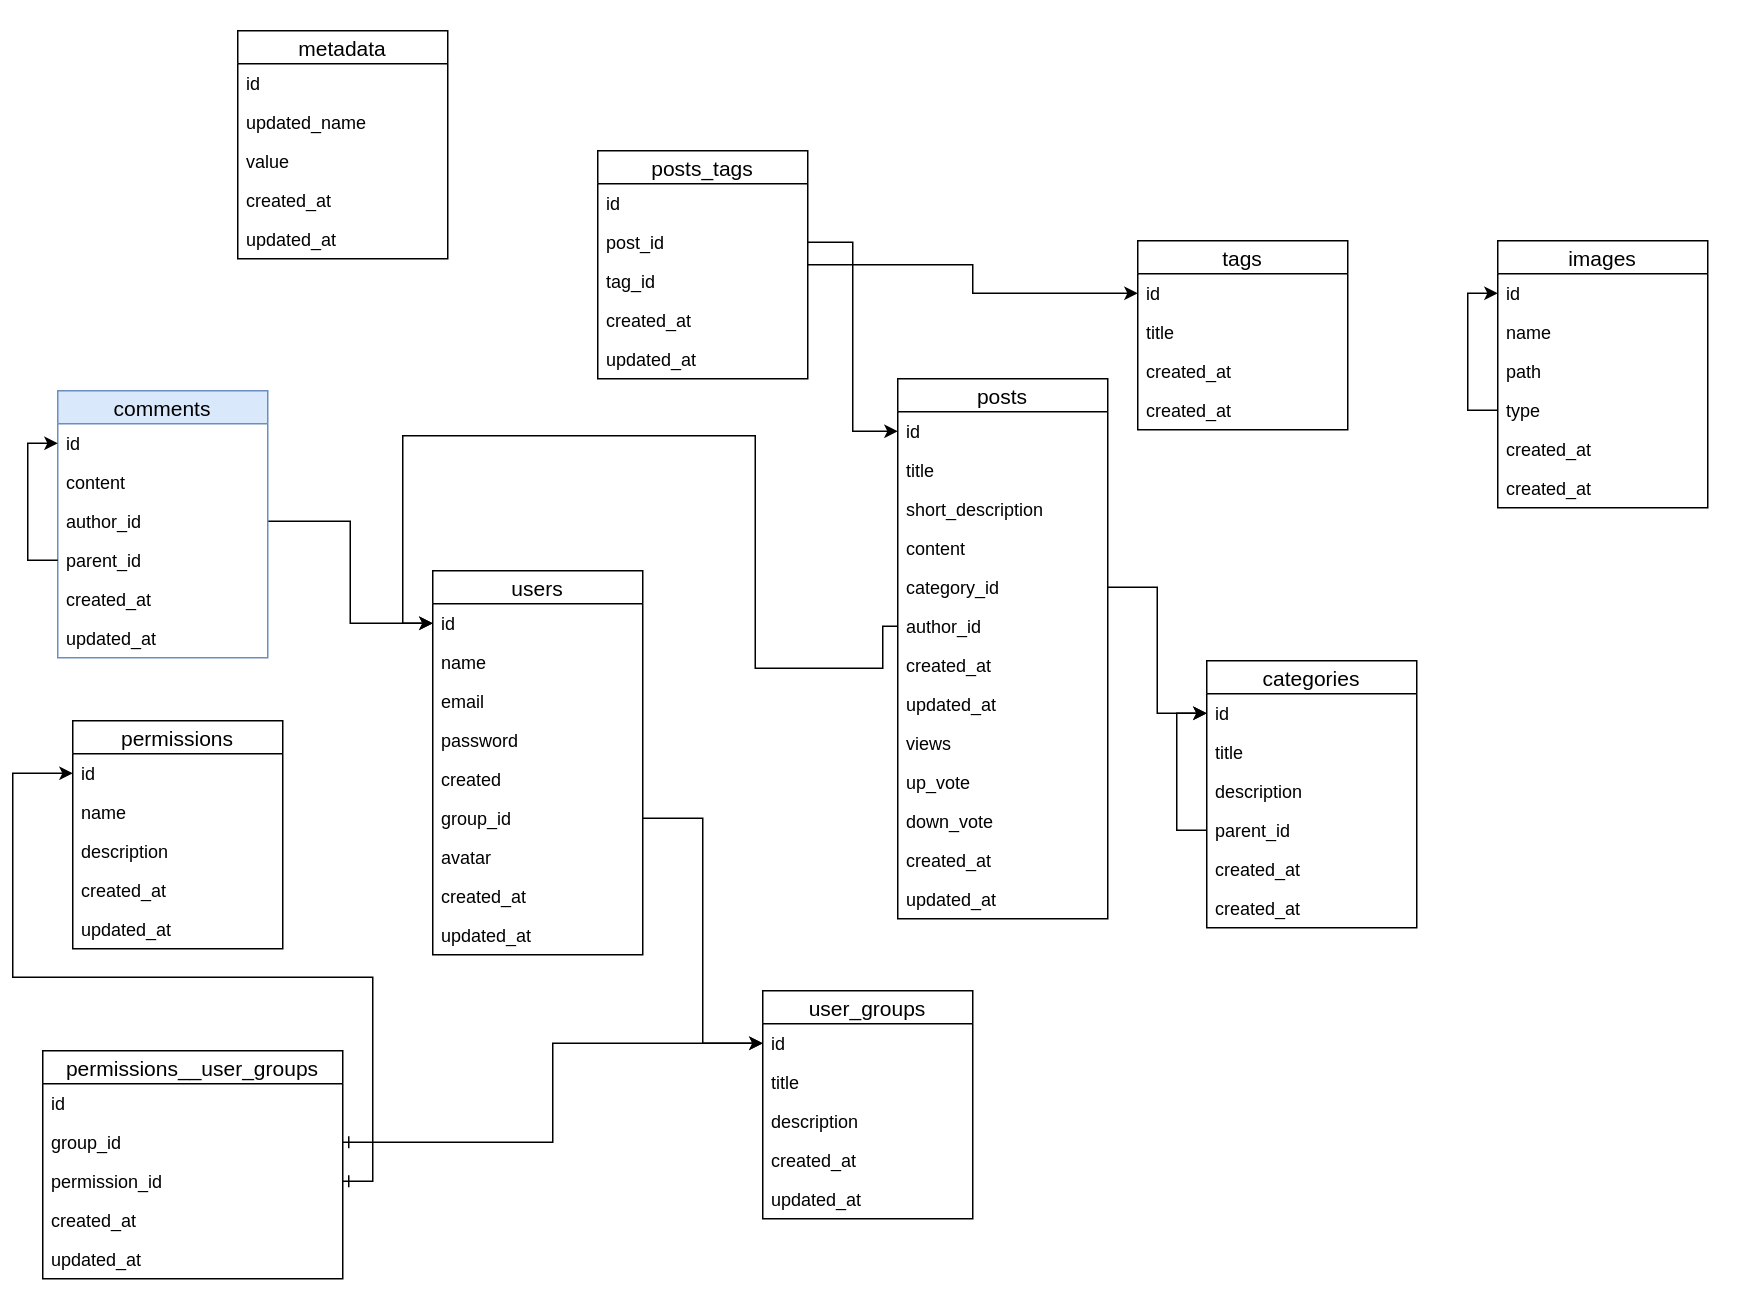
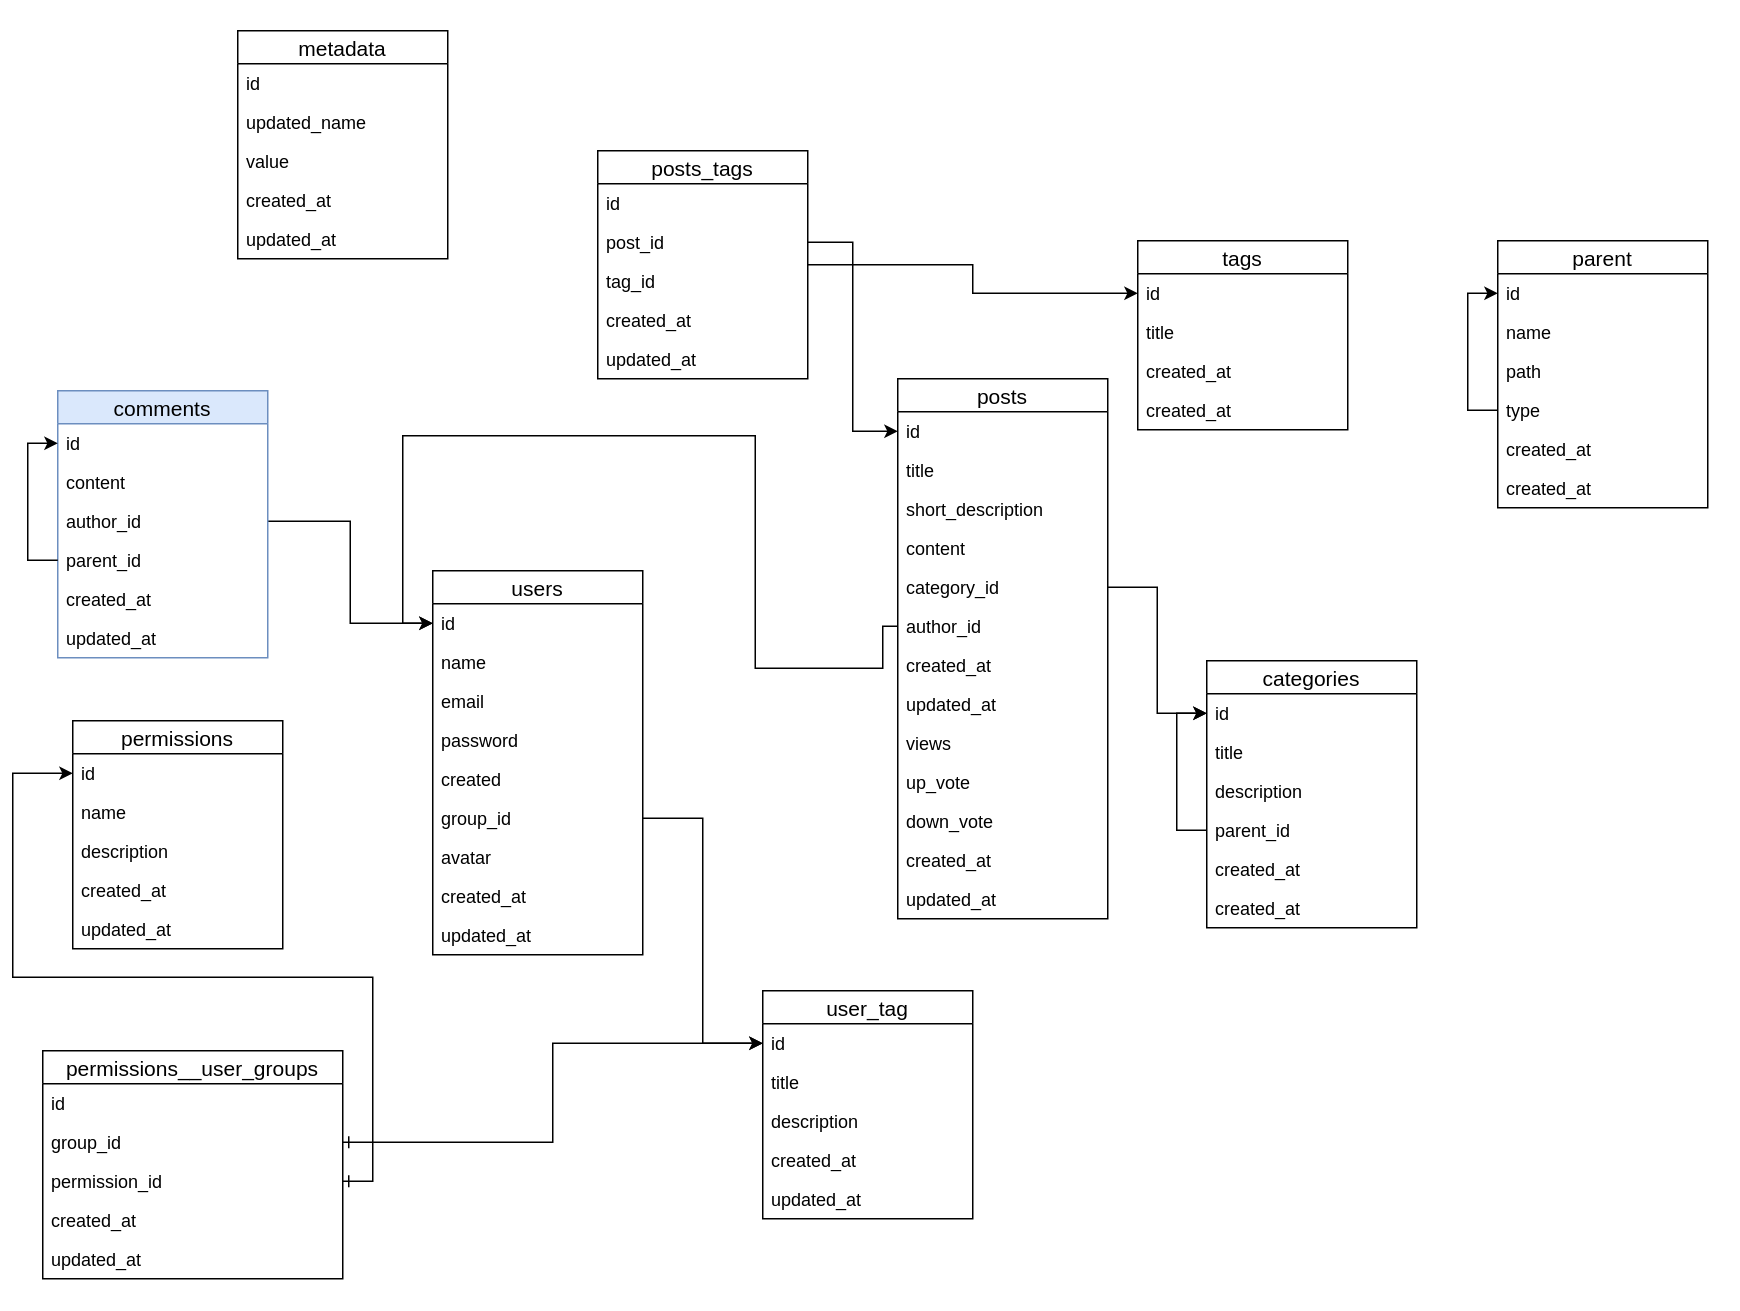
node "images": label "images" -> "parent"
node "user_groups": label "user_groups" -> "user_tag"
